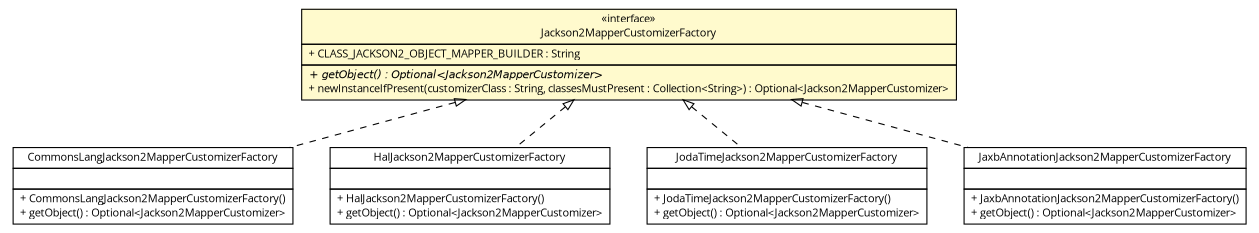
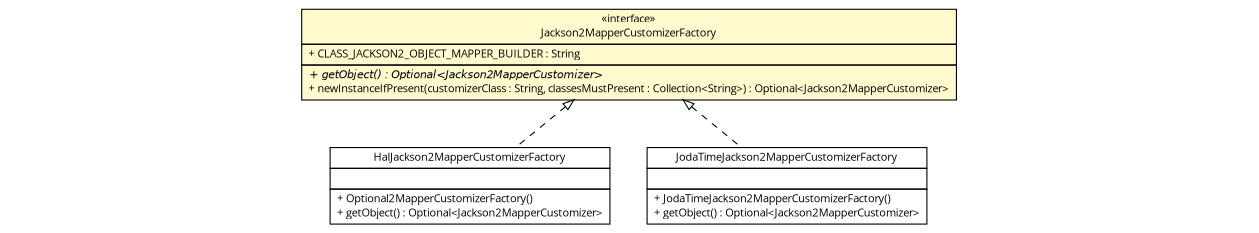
node "CommonsLangJackson2MapperCustomizerFactory": removed
node "JaxbAnnotationJackson2MapperCustomizerFactory": removed
node "HalJackson2MapperCustomizerFactory": text "+ HalJackson2MapperCustomizerFactory()" -> "+ Optional2MapperCustomizerFactory()"
